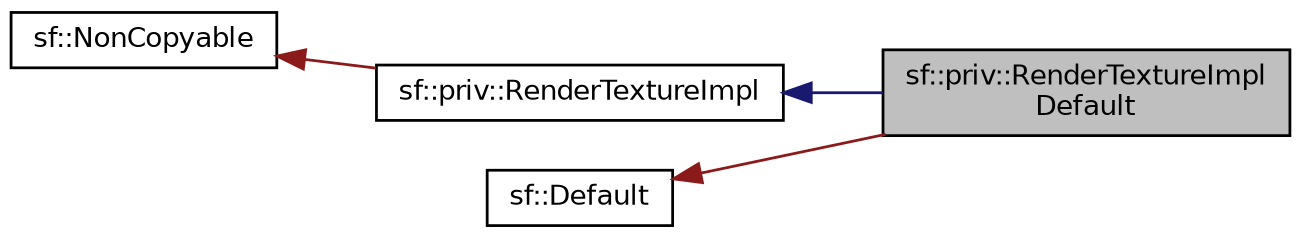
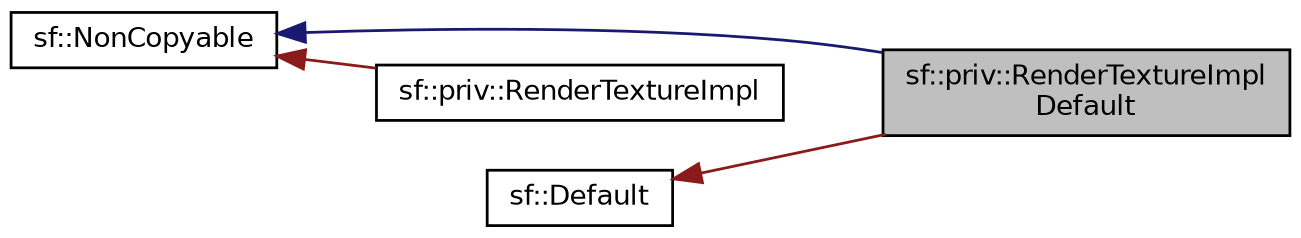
edge "sf::priv::RenderTextureImpl Default" -> "sf::priv::RenderTextureImpl": now "sf::priv::RenderTextureImpl Default" -> "sf::NonCopyable"
